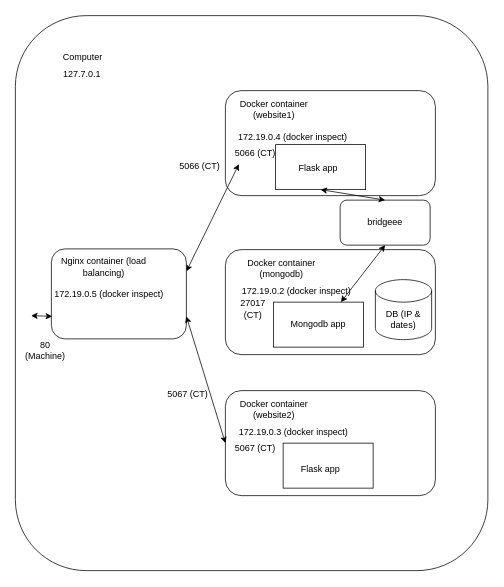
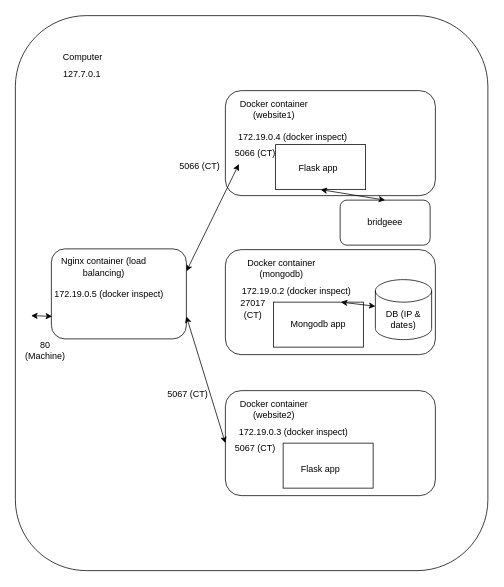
edge "bridgeee" -- "Mongodb app": now "DB (IP & dates)" -- "Mongodb app"
